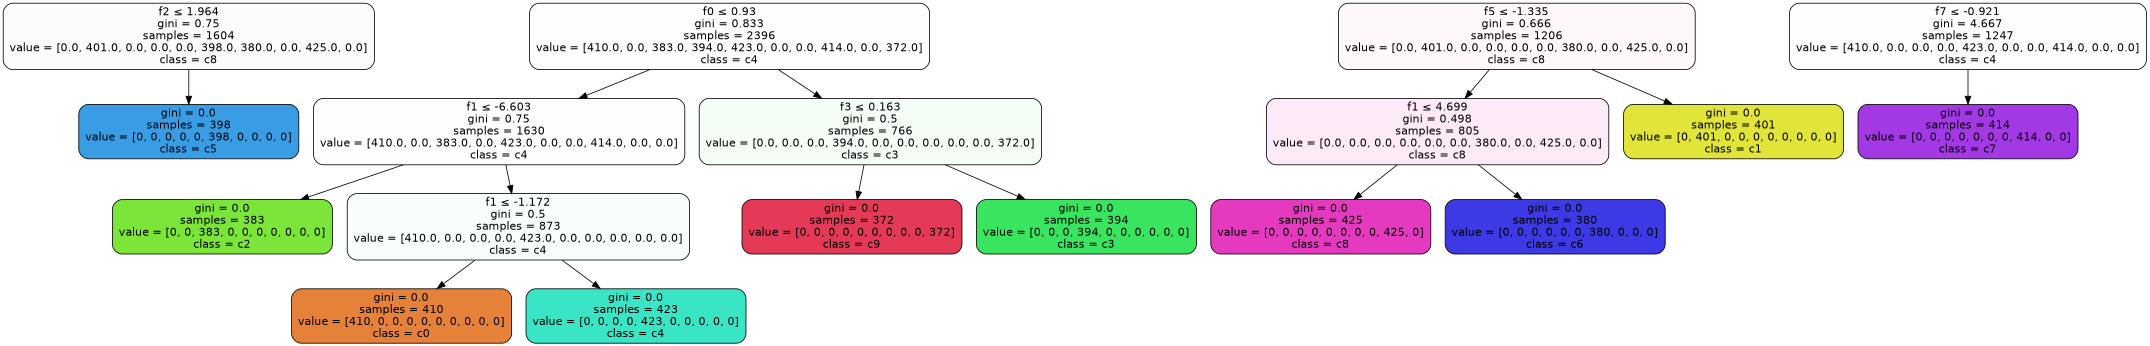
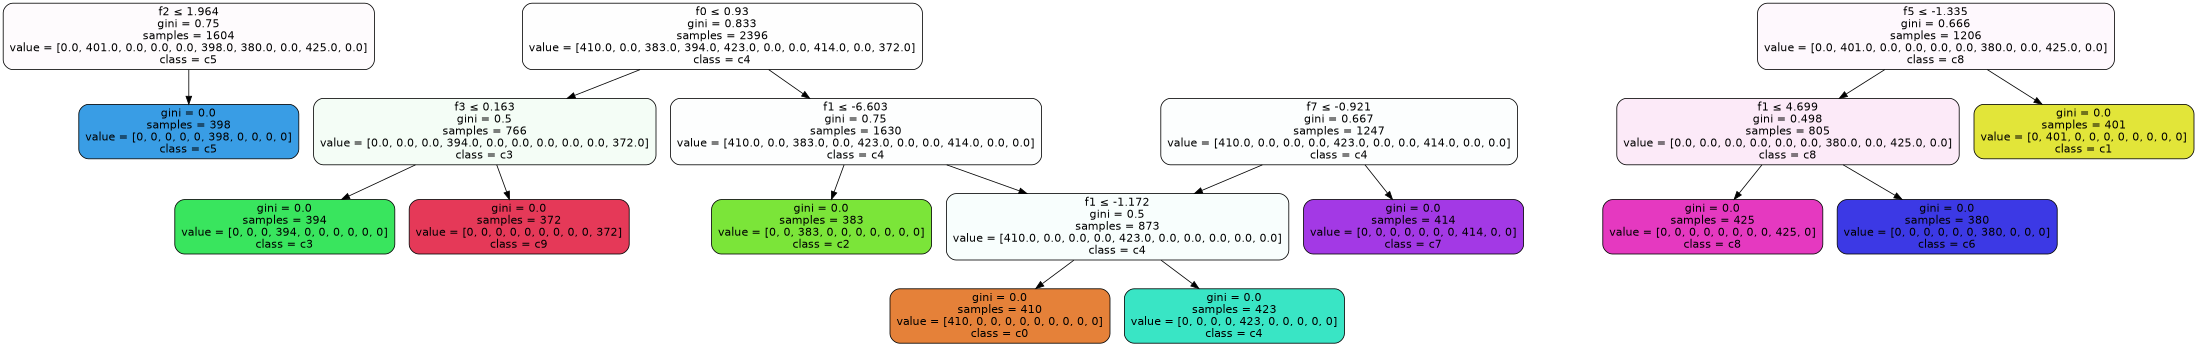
node "f7 ≤ -0.921": text "gini = 4.667" -> "gini = 0.667"
node "f2 ≤ 1.964": text "class = c8" -> "class = c5"
edge "f7 ≤ -0.921" -> "f1 ≤ -1.172": added
